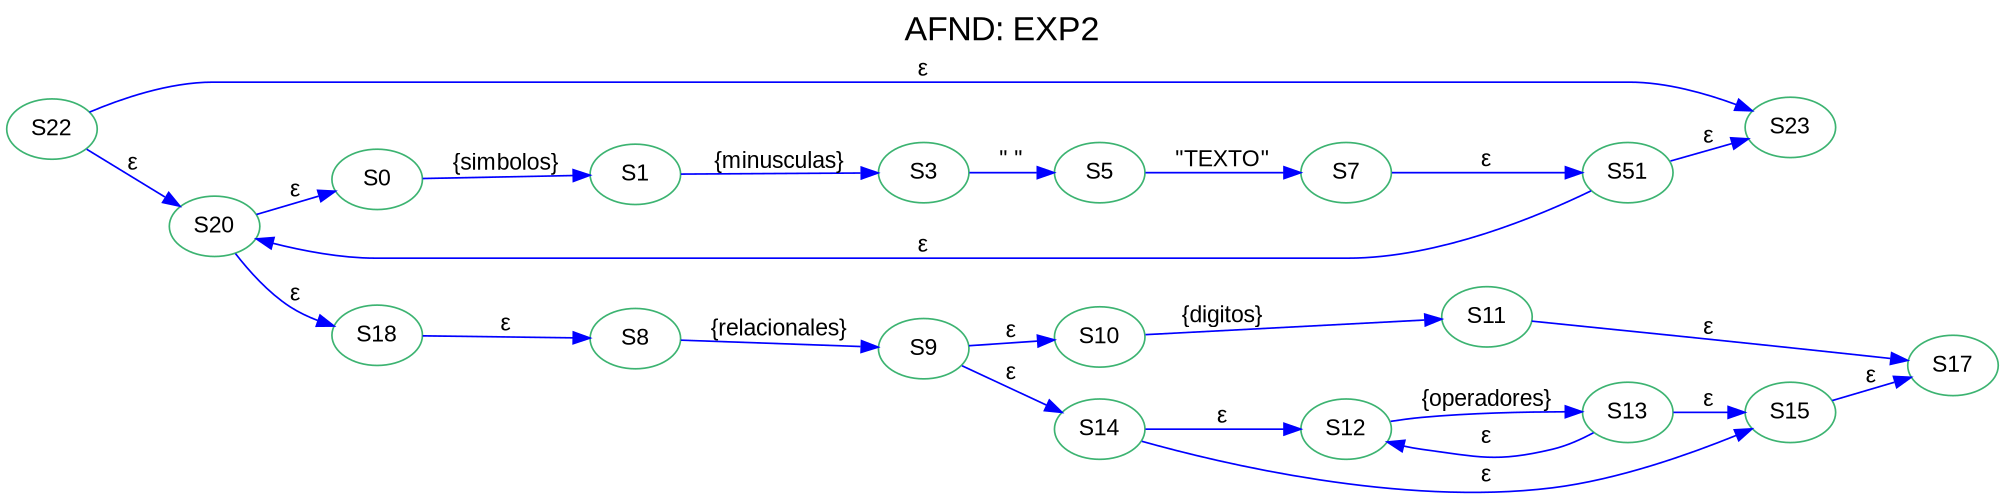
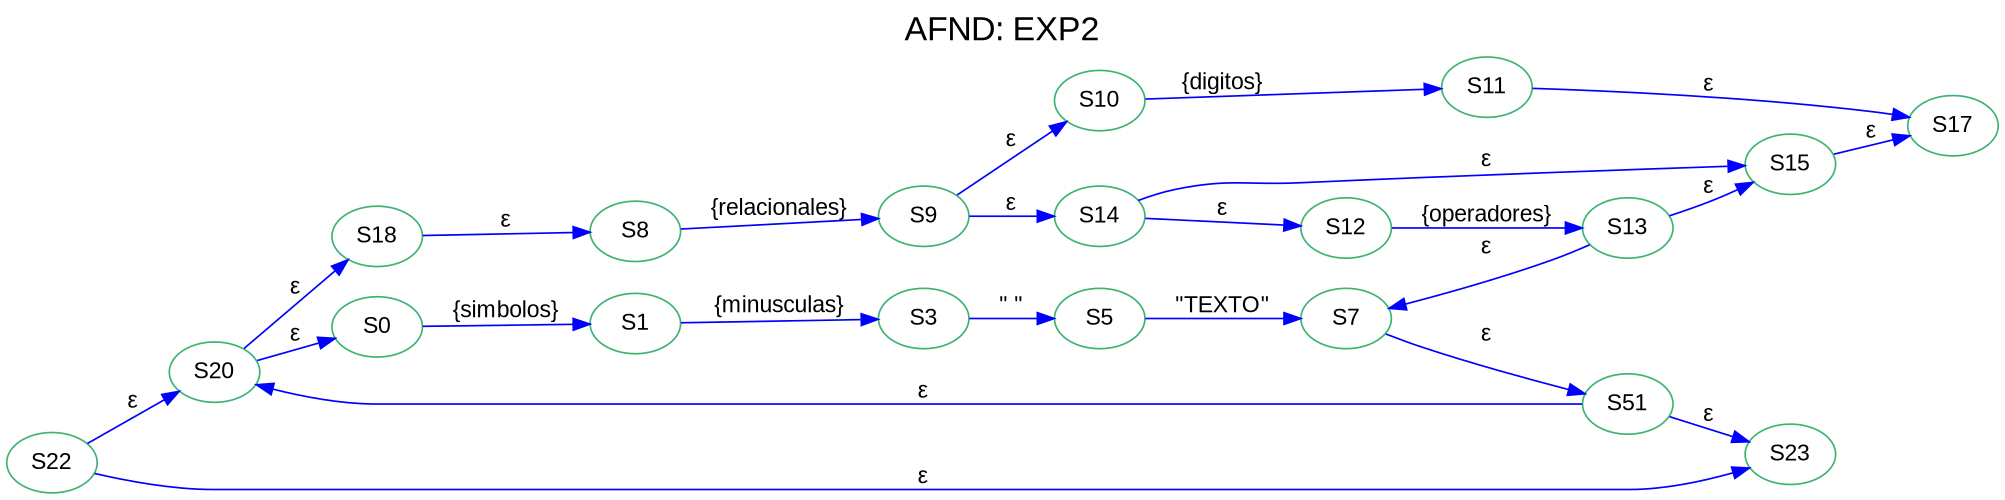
edge "S13" -> "S12": now "S13" -> "S7"
